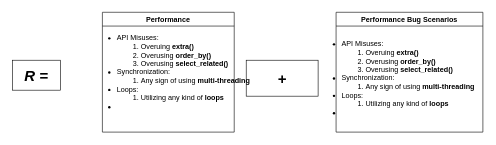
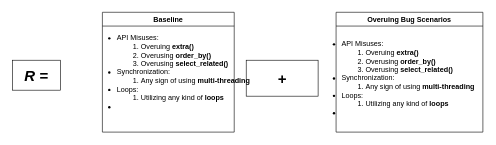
node "Performance": label "Performance" -> "Baseline"
node "Performance Bug Scenarios": label "Performance Bug Scenarios" -> "Overuing Bug Scenarios"
